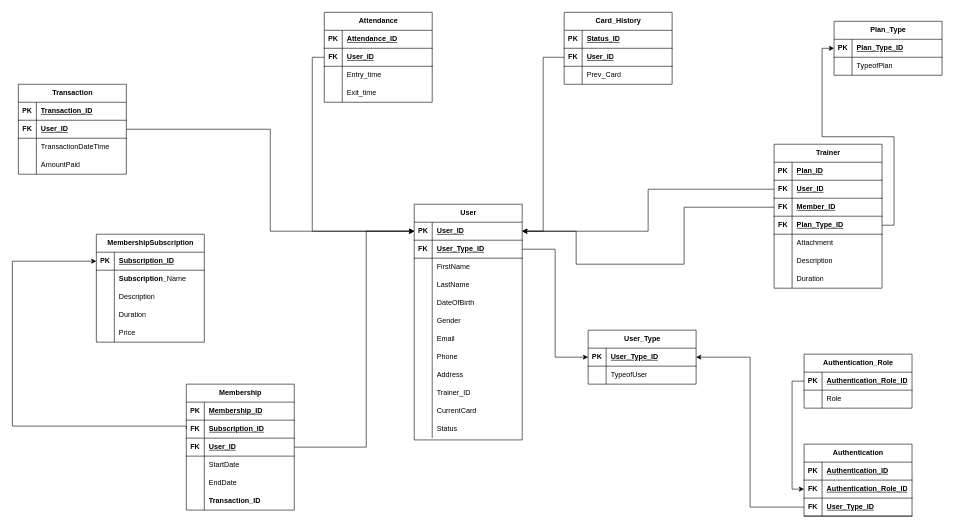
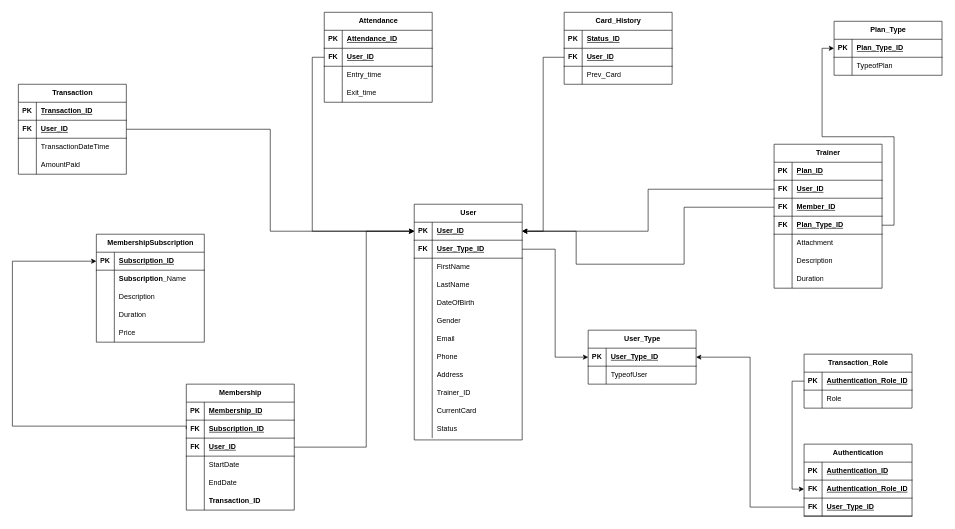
node "Authentication_Role": label "Authentication_Role" -> "Transaction_Role"
